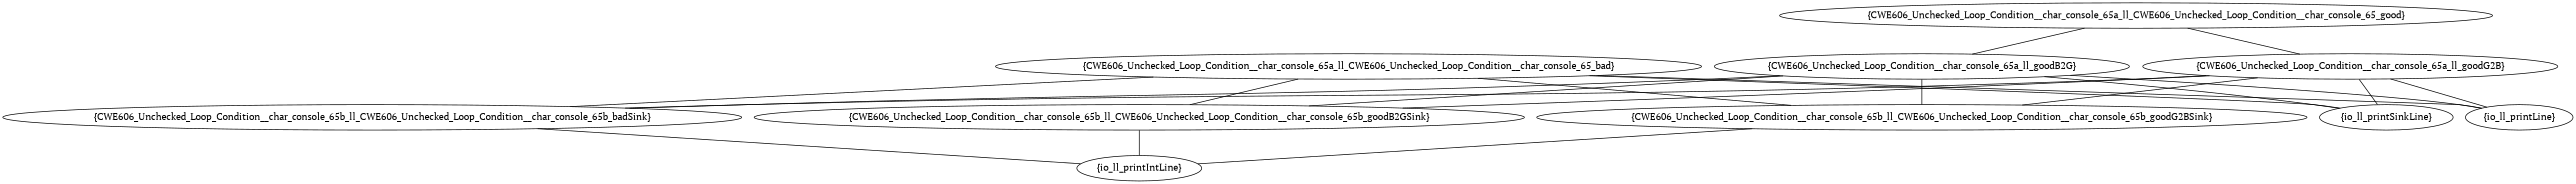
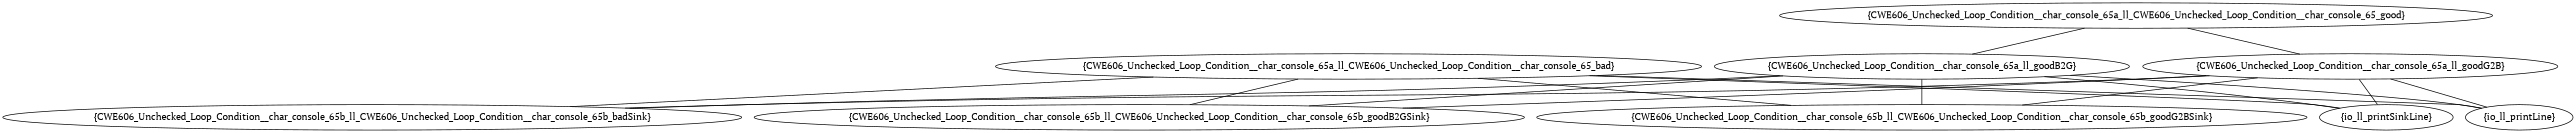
node "{io_ll_printIntLine}": removed
